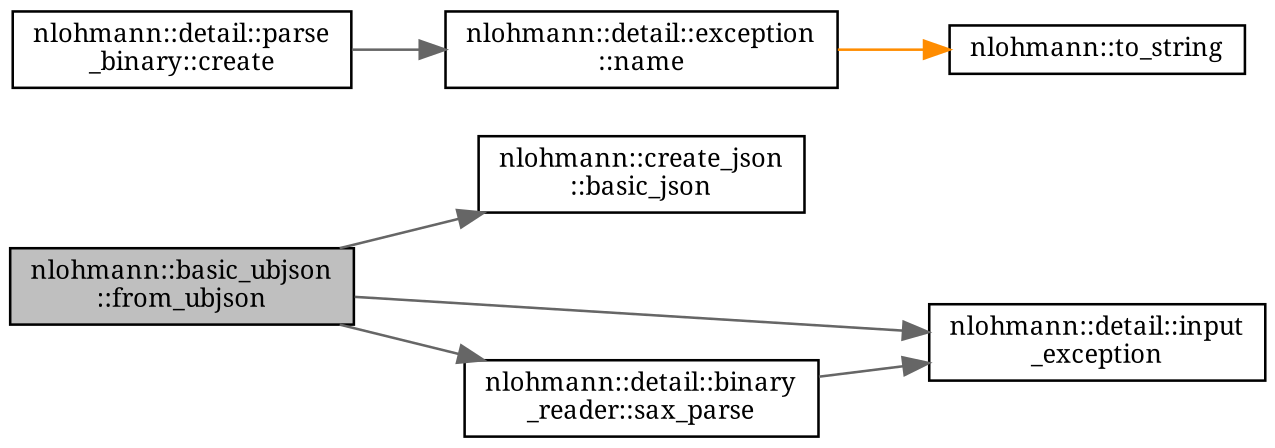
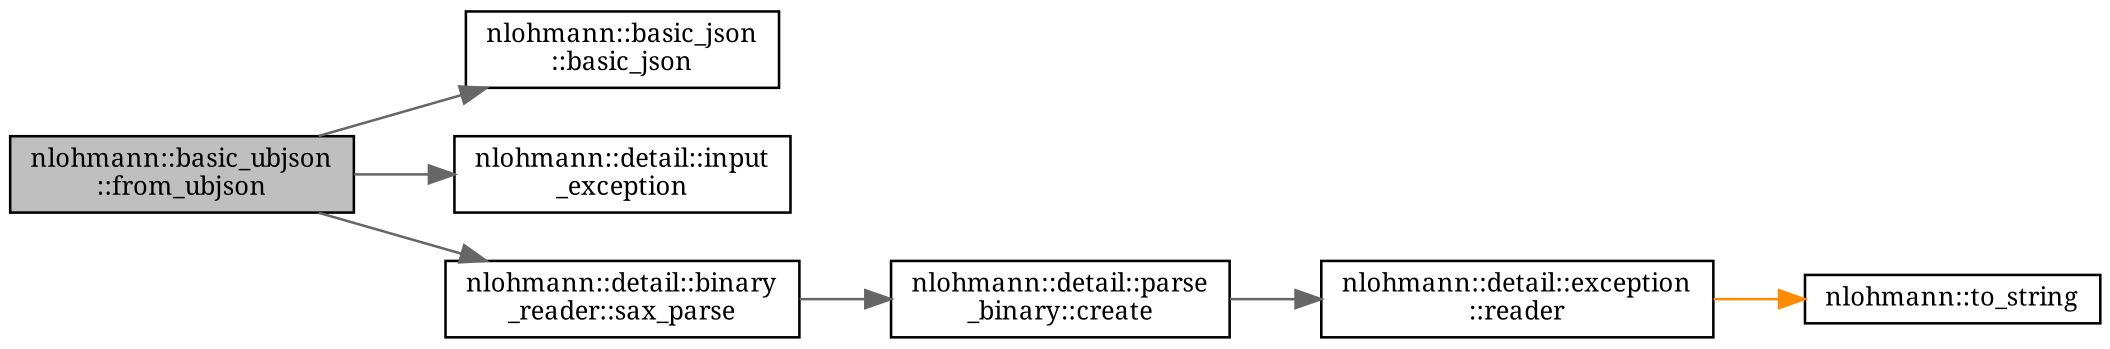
node "nlohmann::detail::exception ::name": label "nlohmann::detail::exception ::name" -> "nlohmann::detail::exception ::reader"
node "nlohmann::create_json ::basic_json": label "nlohmann::create_json ::basic_json" -> "nlohmann::basic_json ::basic_json"
edge "nlohmann::detail::binary _reader::sax_parse" -> "nlohmann::detail::input _exception": now "nlohmann::detail::binary _reader::sax_parse" -> "nlohmann::detail::parse _binary::create"
